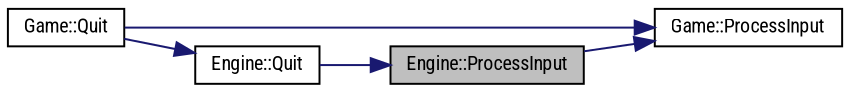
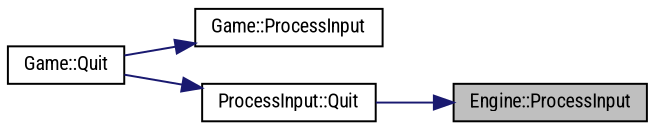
edge "Engine::ProcessInput" -> "Game::ProcessInput": removed
node "Engine::Quit": label "Engine::Quit" -> "ProcessInput::Quit"
